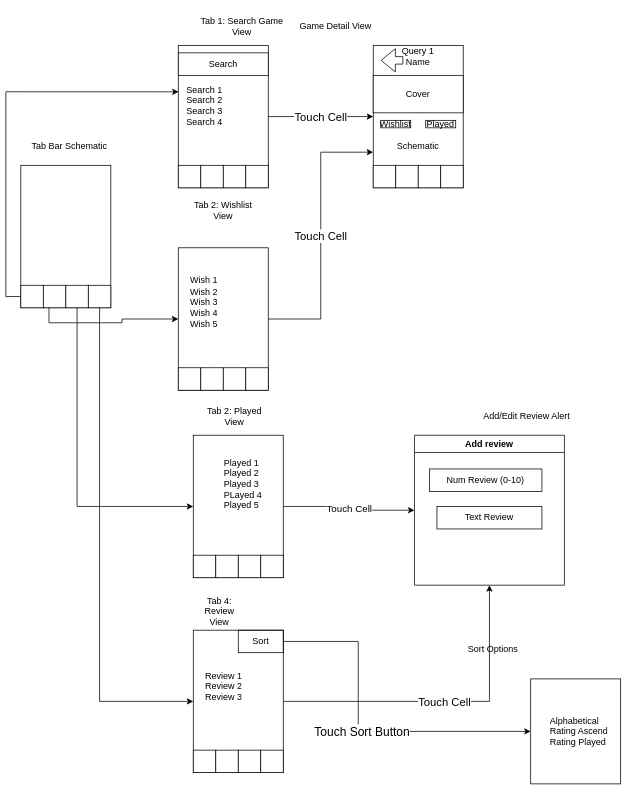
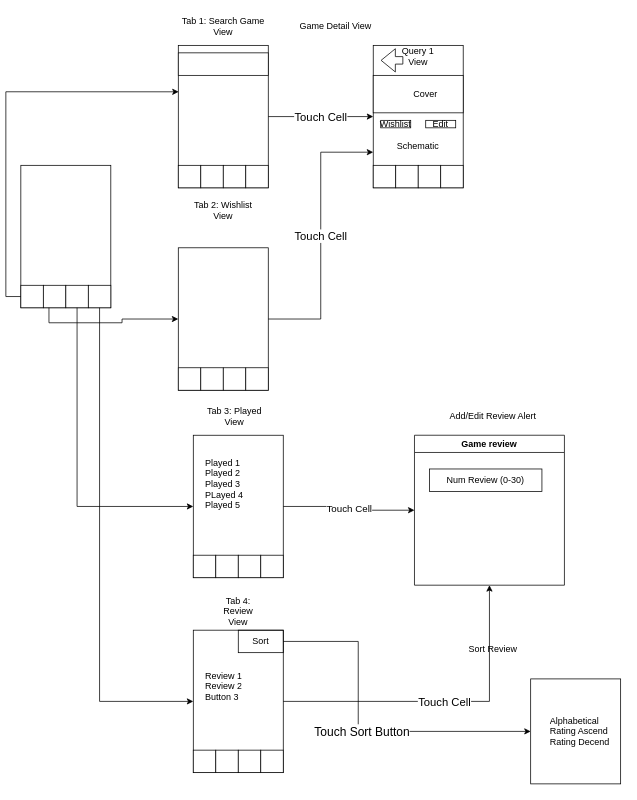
node "Tab 1: Search Game View": moved (242, 27) -> (223, 27)
node "Query 1 Name": label "Query 1 Name" -> "Query 1 View"
node "Search": removed
node "Cover": moved (418, 94) -> (426, 94)
node "Search 1 Search 2 Search 3 Search 4": removed
node "Played": label "Played" -> "Edit"
node "Tab Bar Schematic": removed
node "Wish 1 Wish 2 Wish 3 Wish 4 Wish 5": removed
node "Tab 2: Played View": label "Tab 2: Played View" -> "Tab 3: Played View"
node "Add/Edit Review Alert": moved (527, 417) -> (493, 417)
node "Add review": label "Add review" -> "Game review"
node "Num Review (0-10)": label "Num Review (0-10)" -> "Num Review (0-30)"
node "Played 1 Played 2 Played 3 PLayed 4 Played 5": moved (249, 484) -> (231, 484)
node "Text Review": removed
node "Tab 4: Review View": moved (219, 612) -> (238, 612)
node "Sort Options": label "Sort Options" -> "Sort Review"
node "Review 1 Review 2 Review 3": label "Review 1 Review 2 Review 3" -> "Review 1 Review 2 Button 3"
node "Alphabetical Rating Ascend Rating Played": label "Alphabetical Rating Ascend Rating Played" -> "Alphabetical Rating Ascend Rating Decend"
